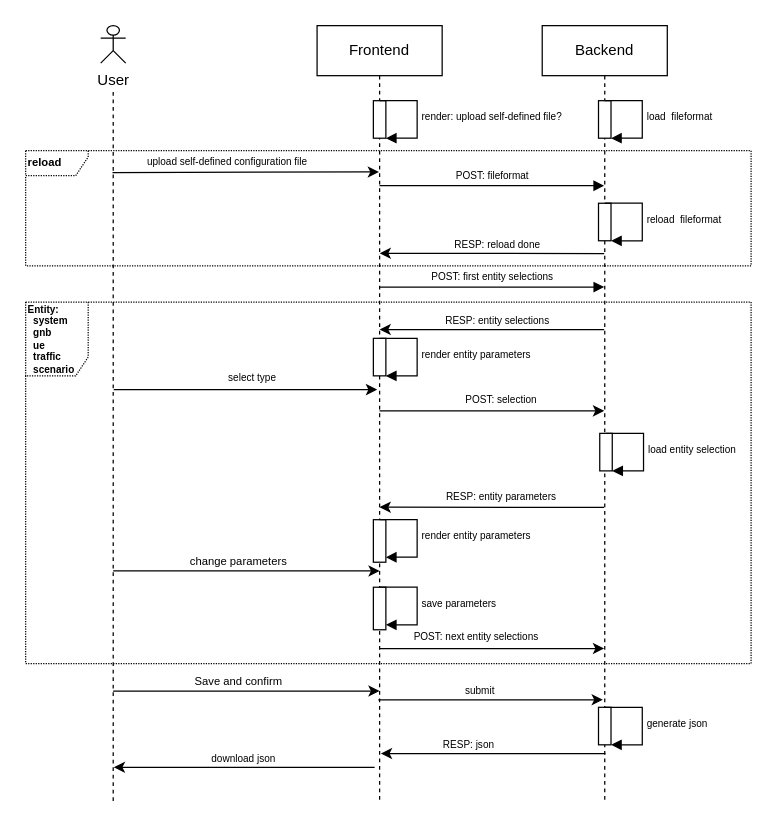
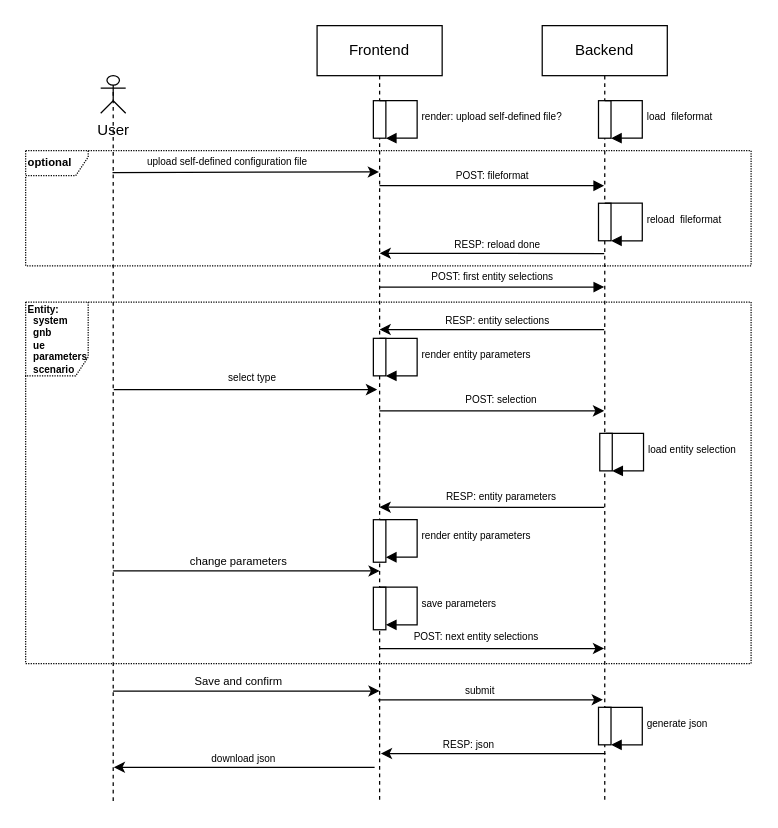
node "User": moved (113, 44) -> (113, 94)
node "reload": label "reload" -> "optional"
node "Entity: system gnb ue traffic scenario": label "Entity: system gnb ue traffic scenario" -> "Entity: system gnb ue parameters scenario"
